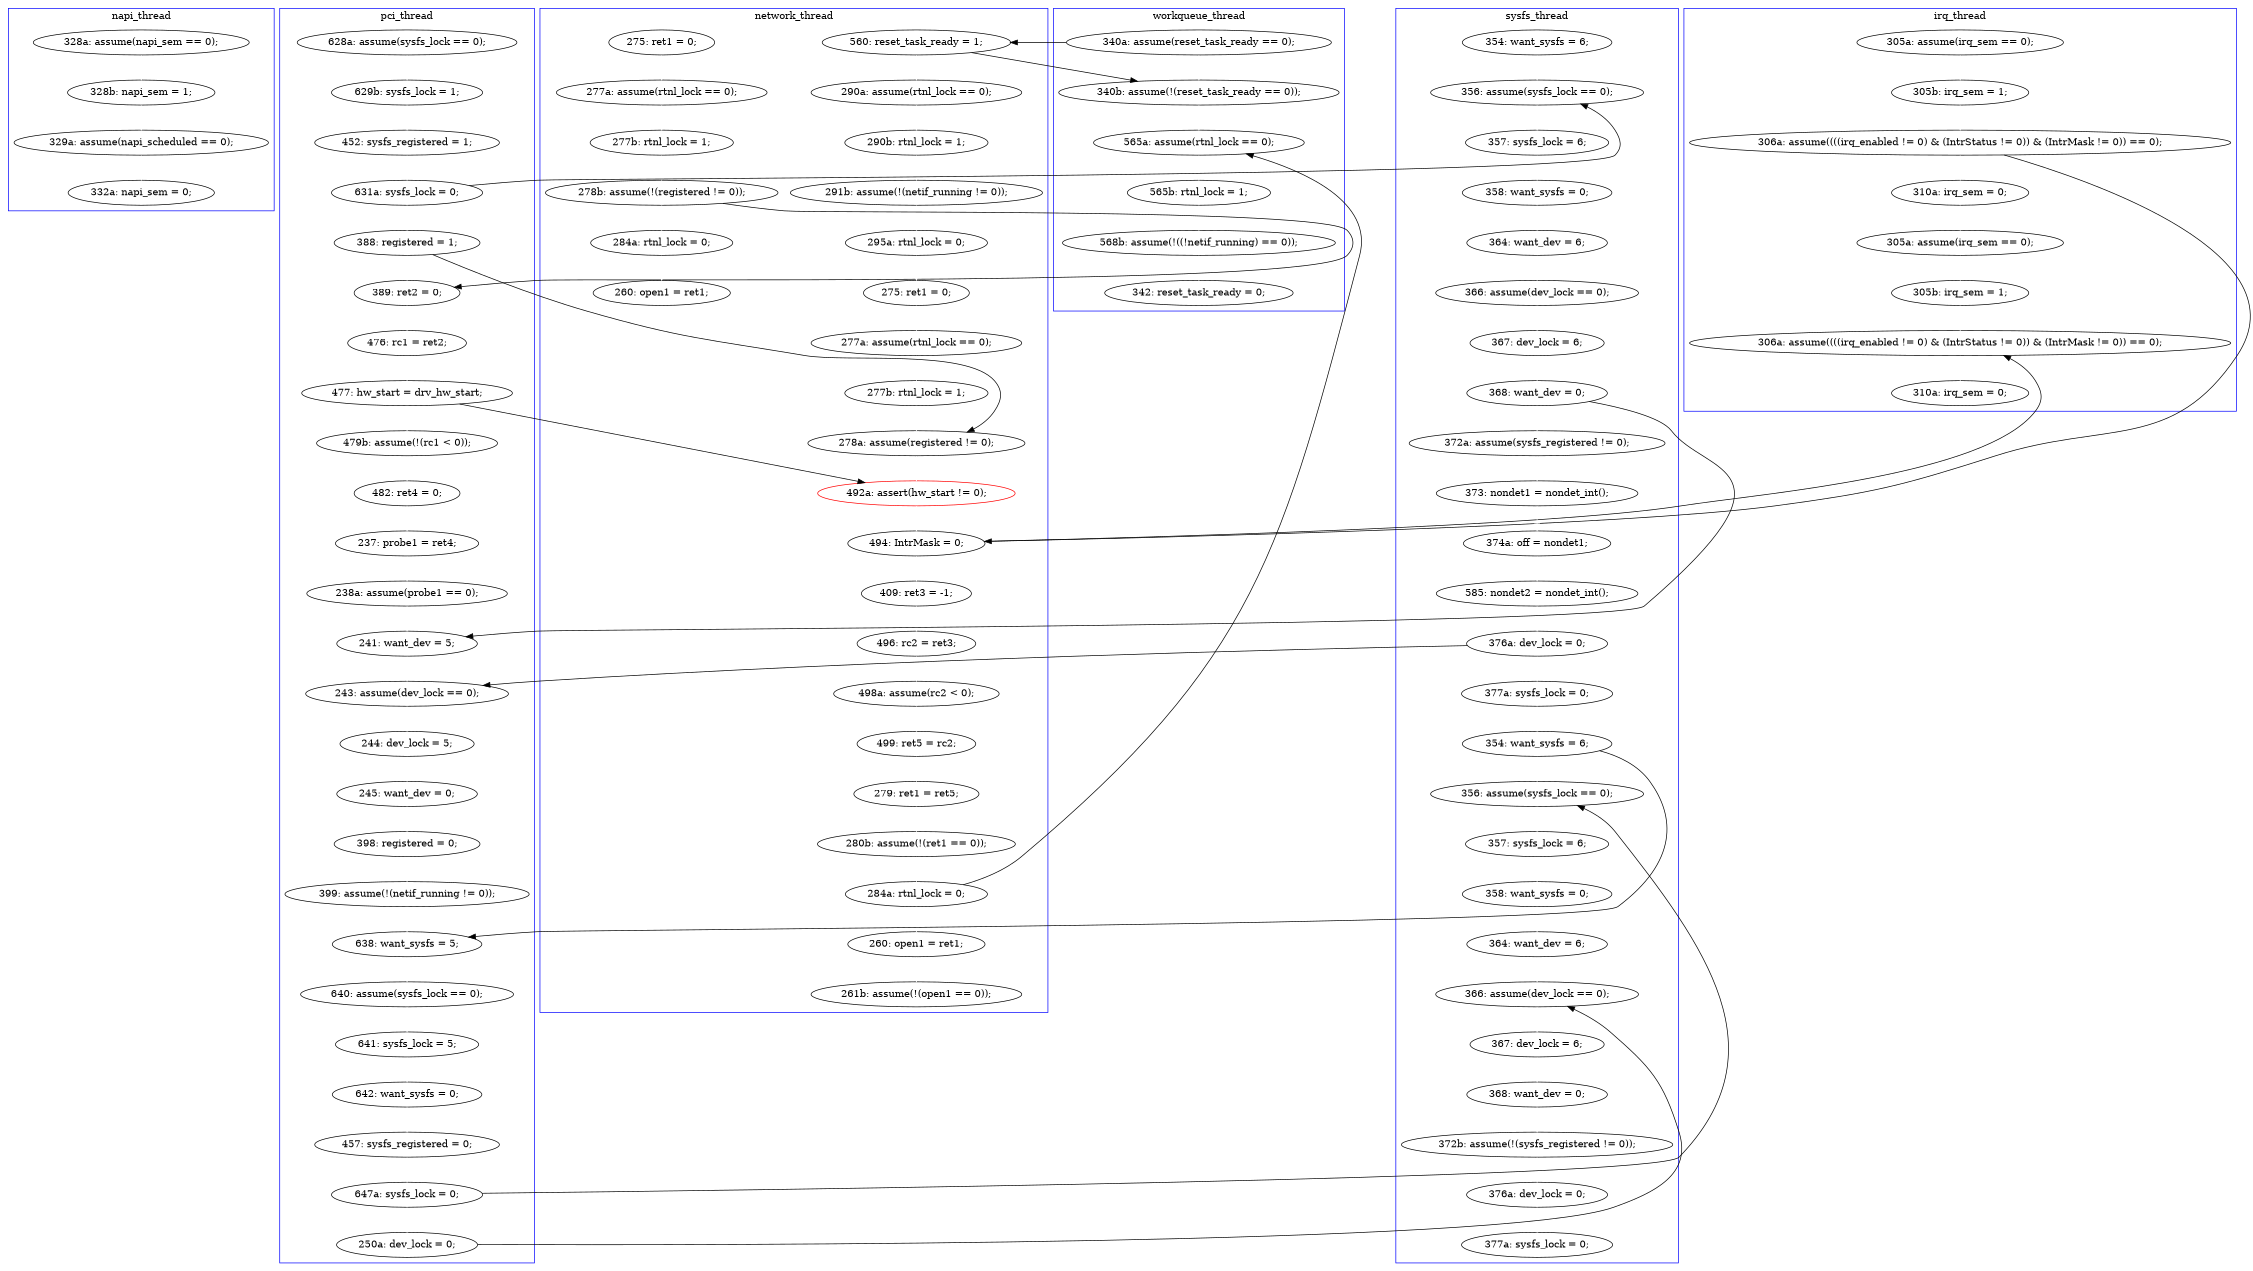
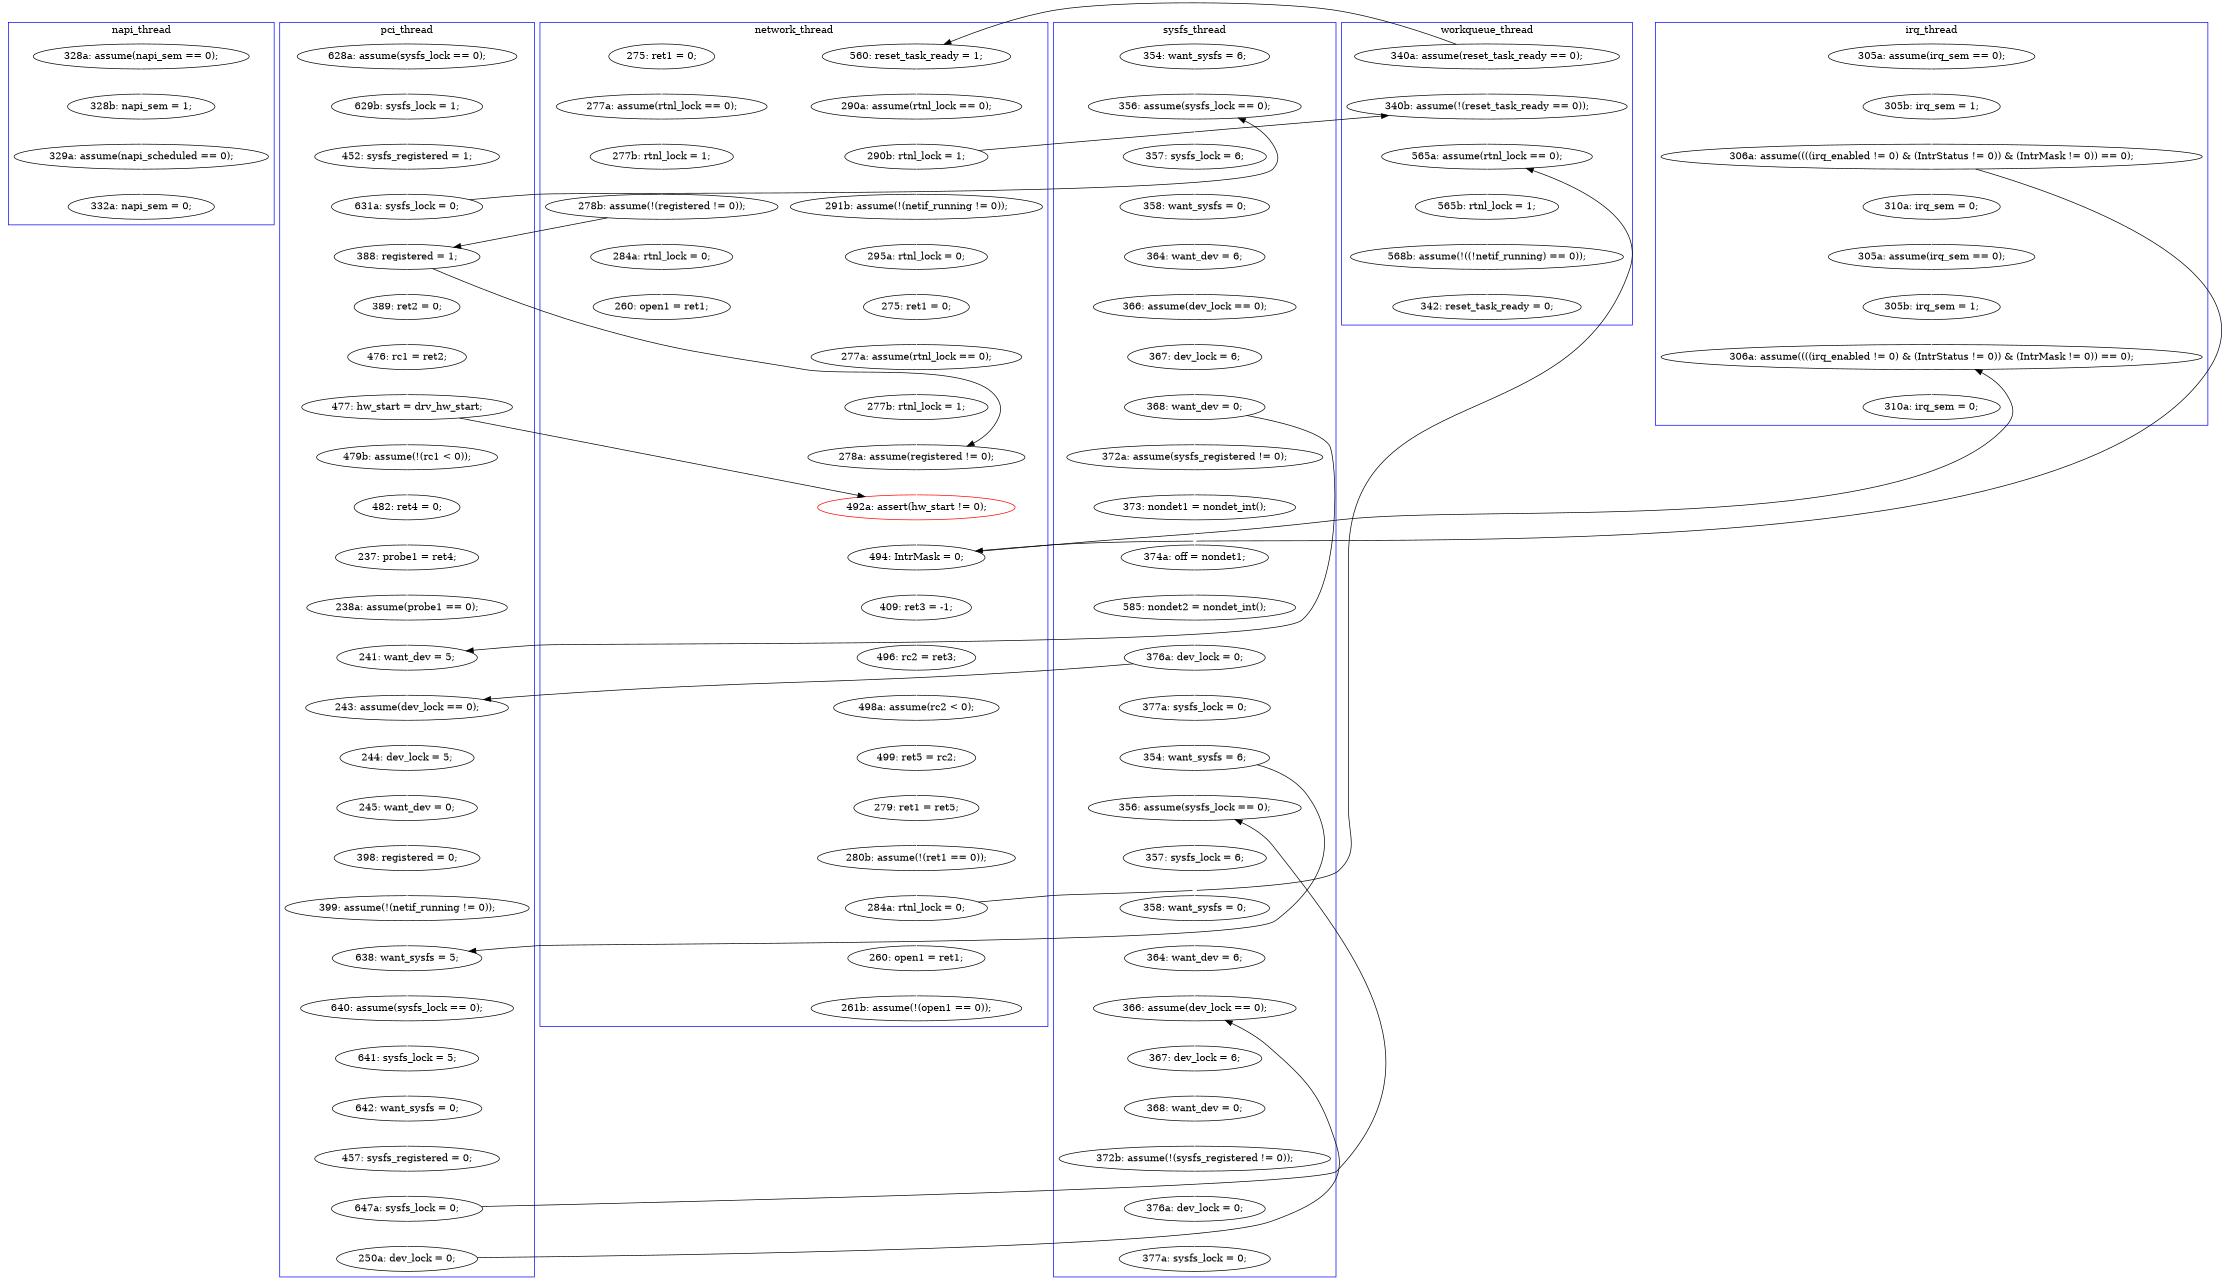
edge "560: reset_task_ready = 1;" -> "340b: assume(!(reset_task_ready == 0));": now "290b: rtnl_lock = 1;" -> "340b: assume(!(reset_task_ready == 0));"
edge "278b: assume(!(registered != 0));" -> "389: ret2 = 0;": now "278b: assume(!(registered != 0));" -> "388: registered = 1;"
